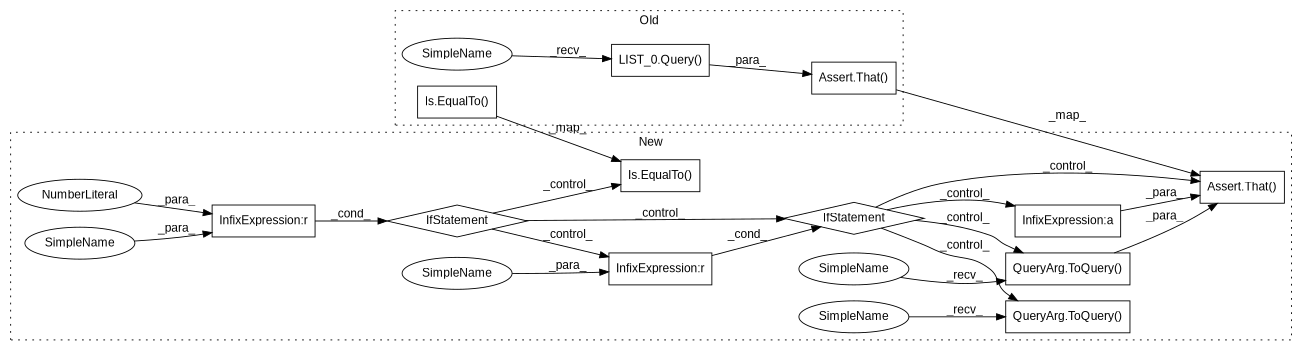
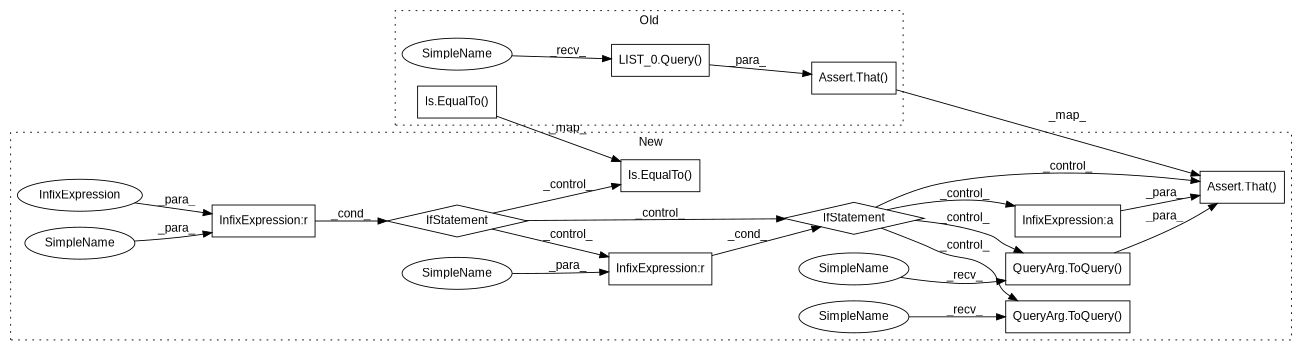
node "NumberLiteral": label "NumberLiteral" -> "InfixExpression"
